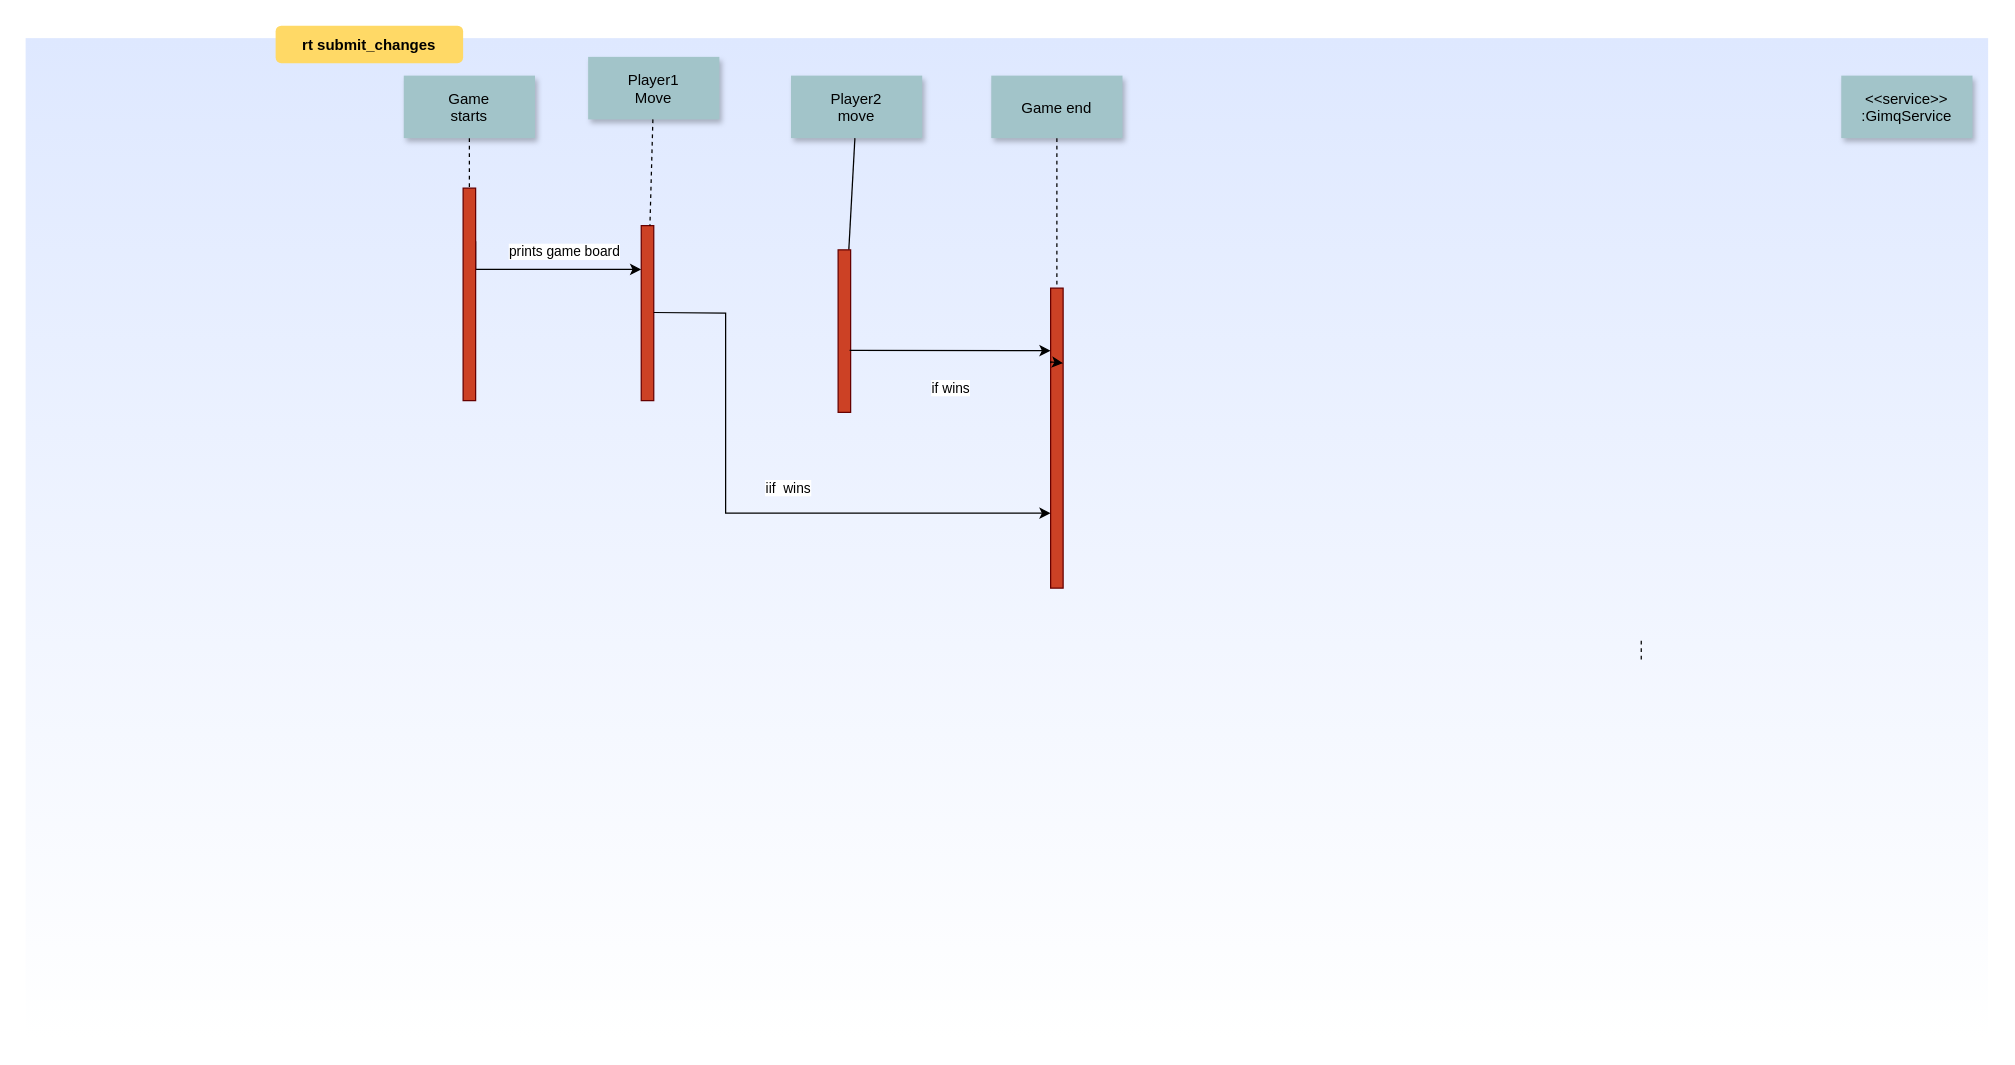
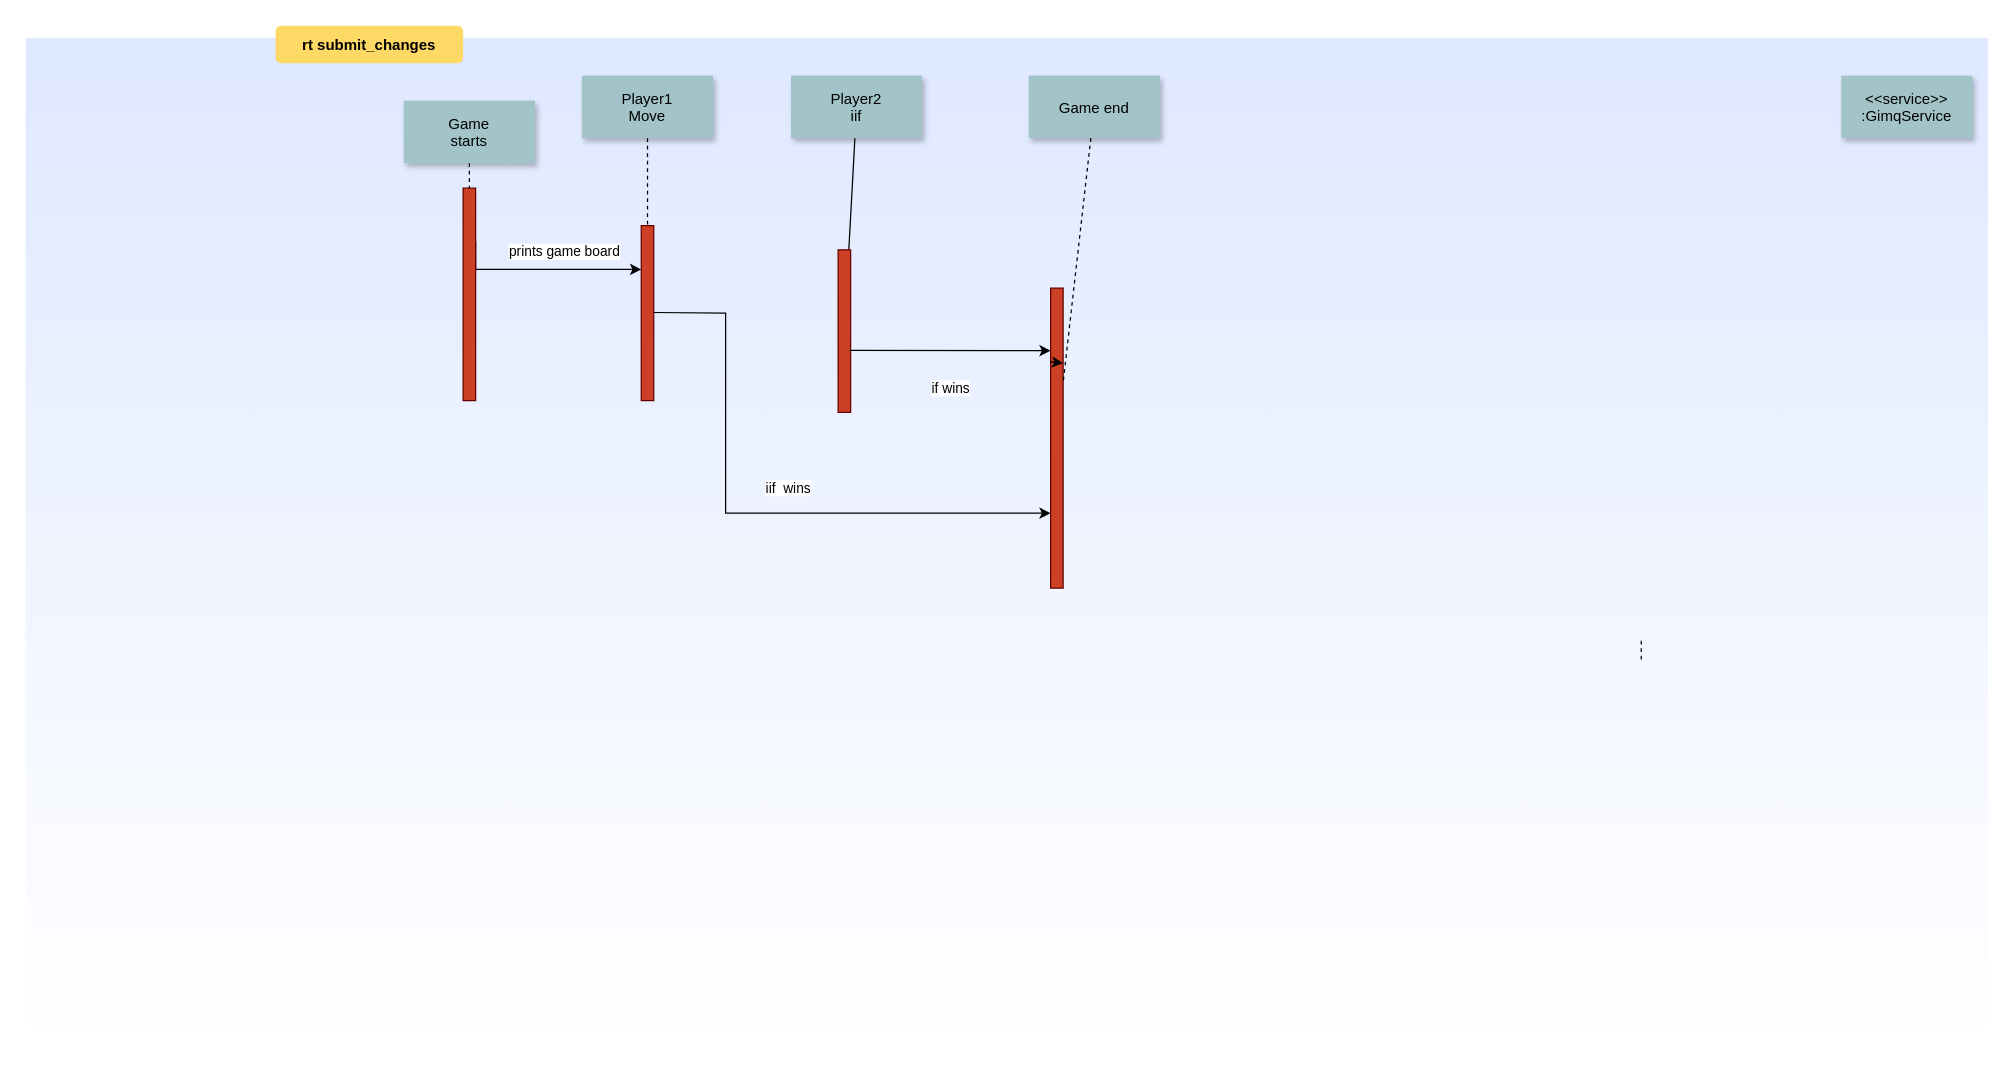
node "Player1 Move": moved (654, 88) -> (648, 107)
node "Player2 move": label "Player2 move" -> "Player2 iif"
node "Game starts": moved (469, 107) -> (469, 132)
node "Game end": moved (1057, 107) -> (1094, 107)
